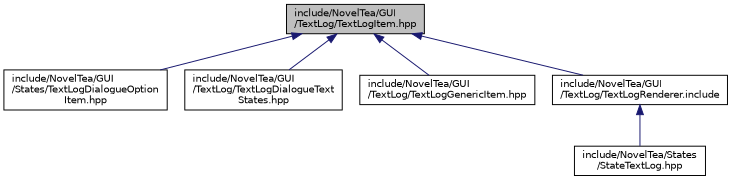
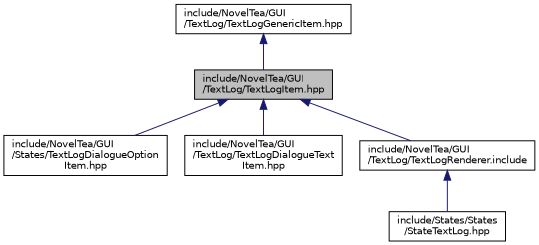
edge "include/NovelTea/GUI /TextLog/TextLogGenericItem.hpp" -> "include/NovelTea/GUI /TextLog/TextLogItem.hpp": reversed
node "include/NovelTea/GUI /TextLog/TextLogDialogueText States.hpp": label "include/NovelTea/GUI /TextLog/TextLogDialogueText States.hpp" -> "include/NovelTea/GUI /TextLog/TextLogDialogueText Item.hpp"
node "include/NovelTea/States /StateTextLog.hpp": label "include/NovelTea/States /StateTextLog.hpp" -> "include/States/States /StateTextLog.hpp"
